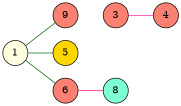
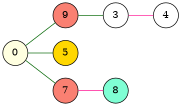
edge "9" -- "3": added
node "3": fillcolor salmon -> white
node "4": fillcolor salmon -> white
node "1": label "1" -> "0"
node "6": label "6" -> "7"
